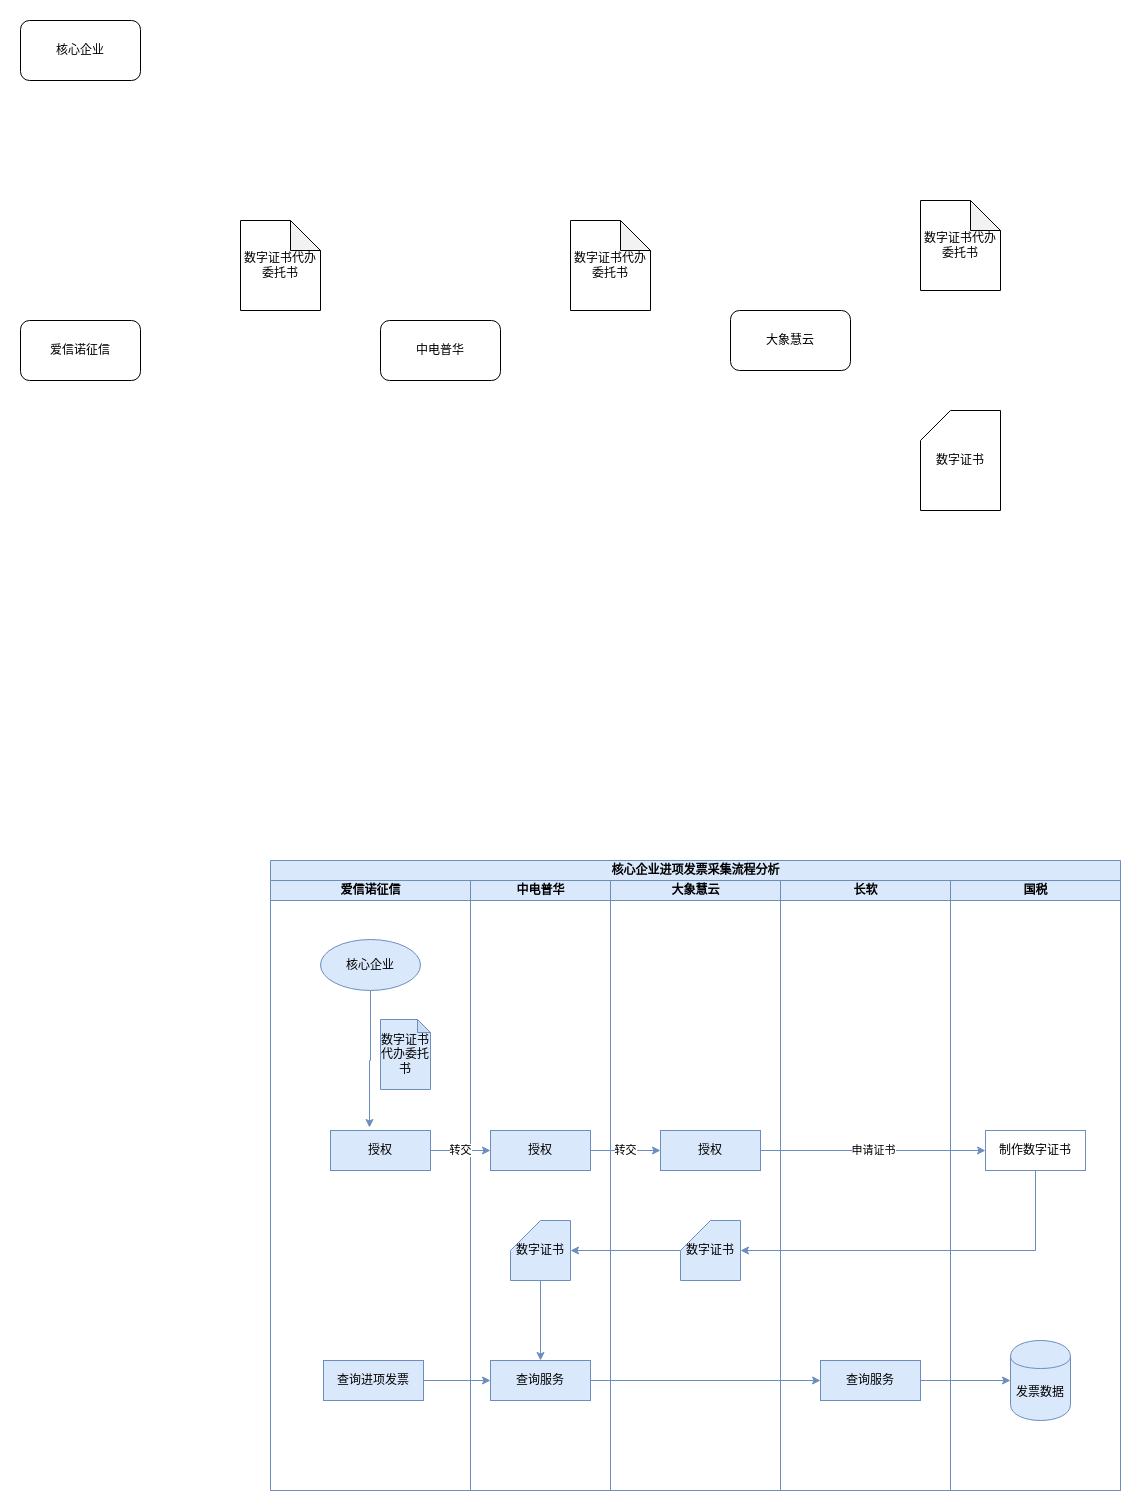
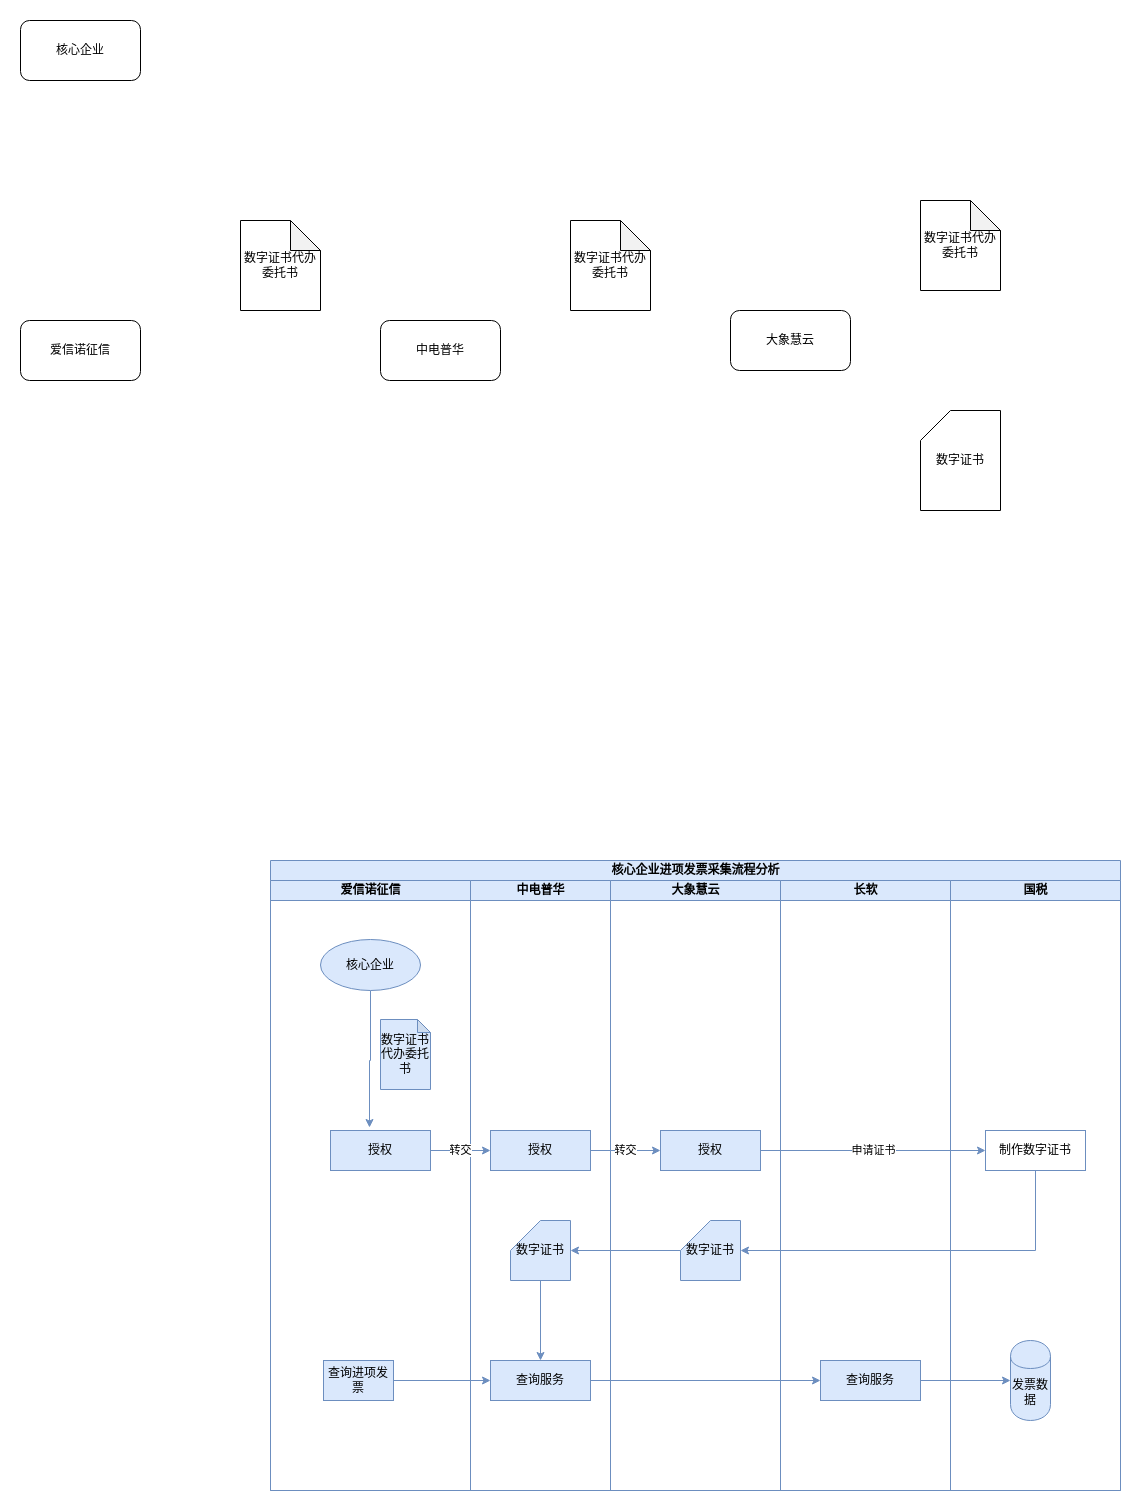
node "查询进项发票": size 100x40 -> 70x40
node "发票数据": size 60x80 -> 40x80
